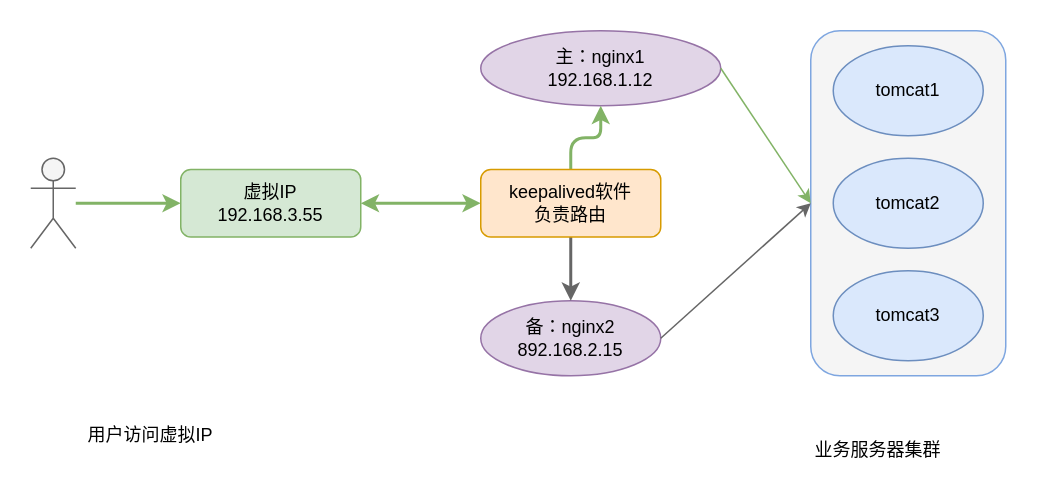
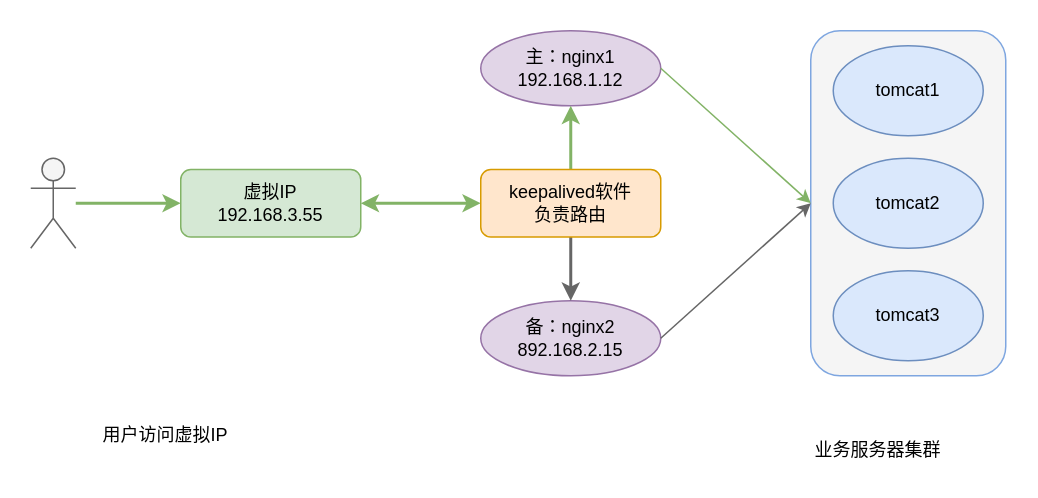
node "主：nginx1 192.168.1.12": size 240x75 -> 180x75
node "用户访问虚拟IP": moved (151, 436) -> (166, 436)
